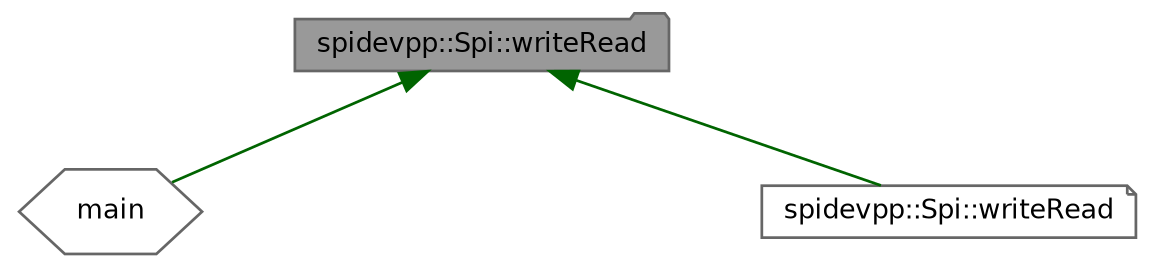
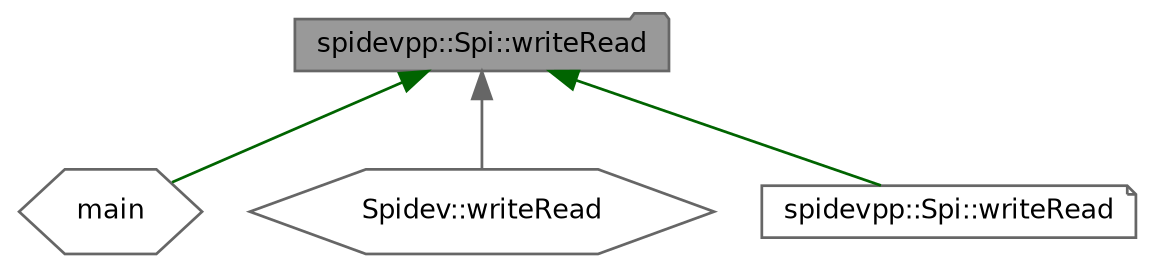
node "Spidev::writeRead": added
